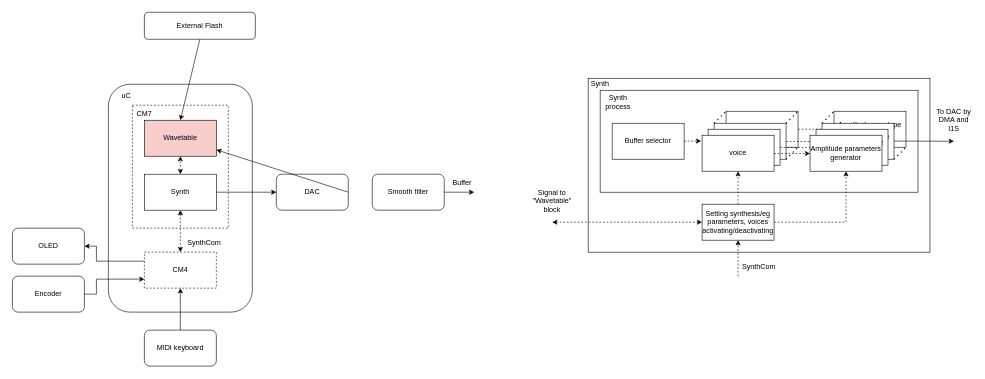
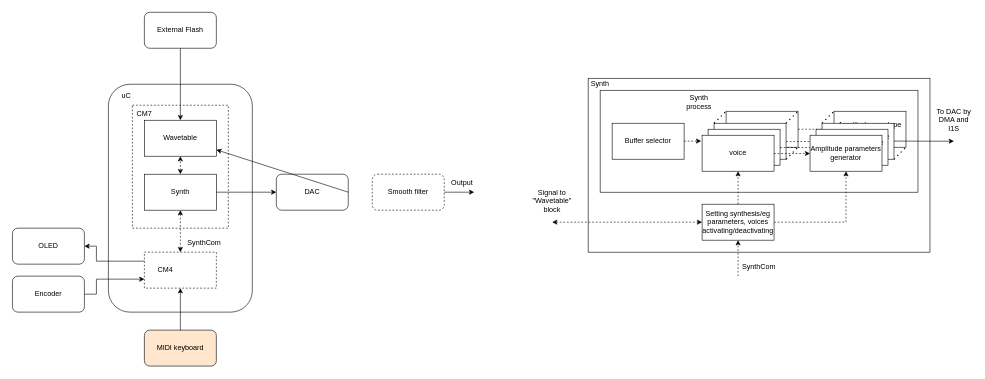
node "External Flash": size 111x27 -> 72x36
node "Synth process": moved (618, 102) -> (699, 102)
node "Wavetable": fillcolor #f8cecc -> #ffffff
node "Buffer": label "Buffer" -> "Output"
node "Smooth filter": style solid -> dashed
node "CM4": moved (180, 270) -> (165, 270)
node "MIDI keyboard": fillcolor #ffffff -> #ffe6cc
